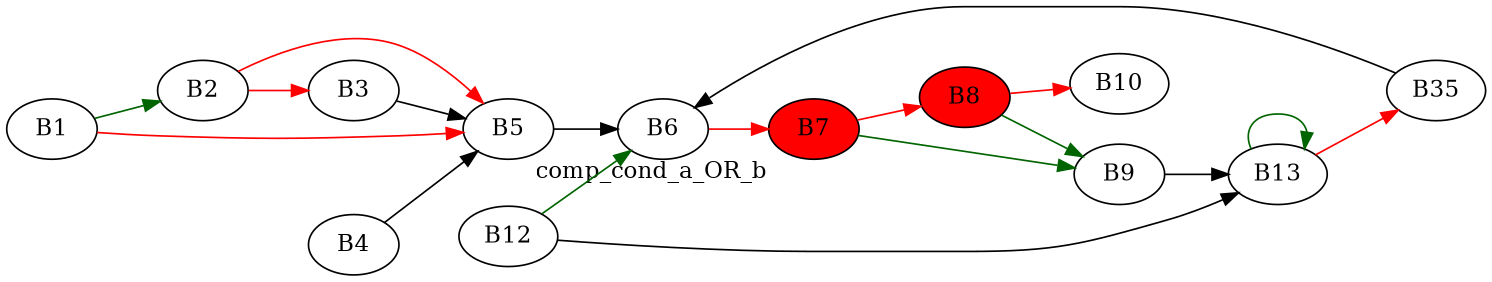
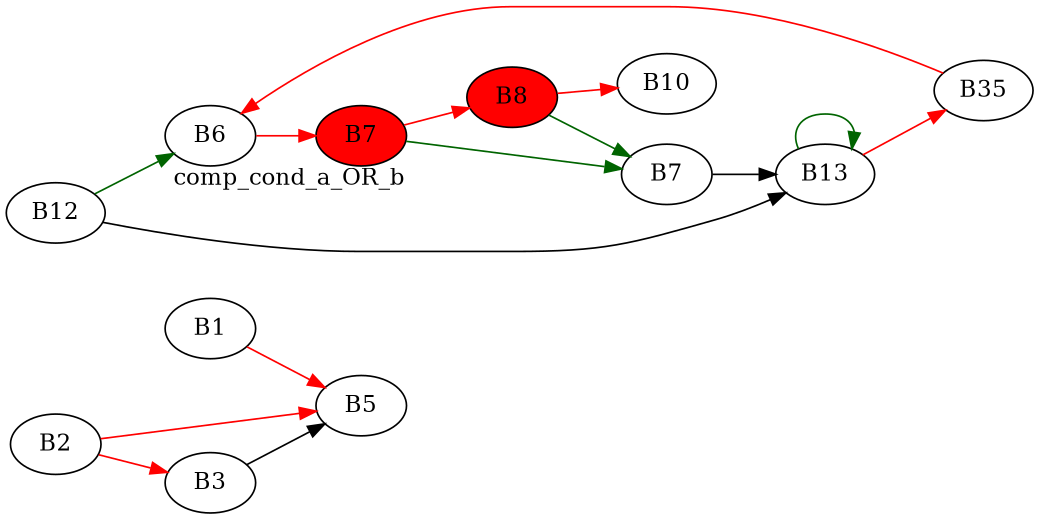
edge "B35" -> "B6": color black -> red
edge "B1" -> "B2": removed
edge "B5" -> "B6": removed
node "B9": label "B9" -> "B7"
node "B4": removed
